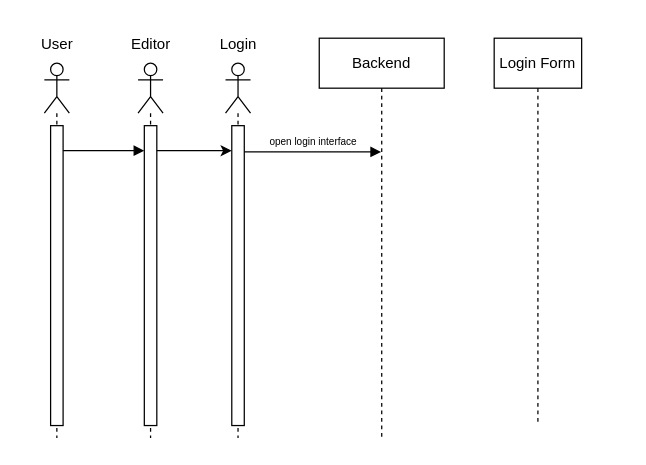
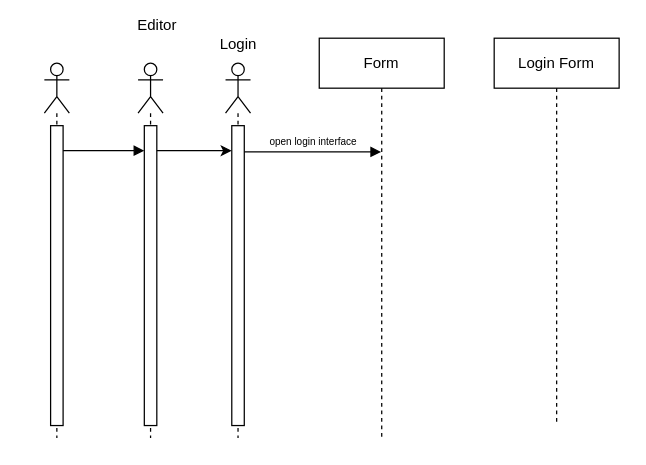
node "User": removed
node "Editor": moved (151, 44) -> (157, 26)
node "Backend": label "Backend" -> "Form"
node "Login Form": size 88x388 -> 125x388
